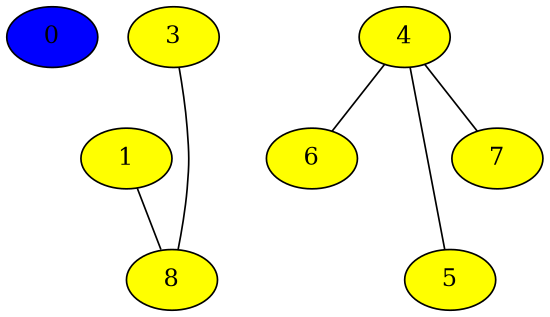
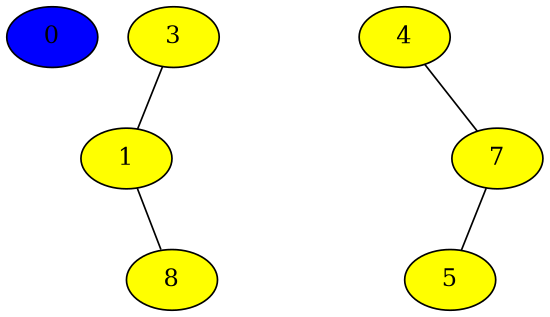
node "6": removed
edge "4" -- "5": now "7" -- "5"
edge "3" -- "8": now "3" -- "1"
